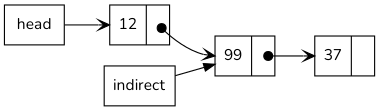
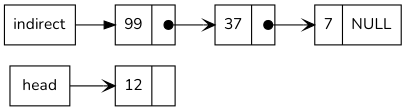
node "7": added
edge "12" -- "99": removed
